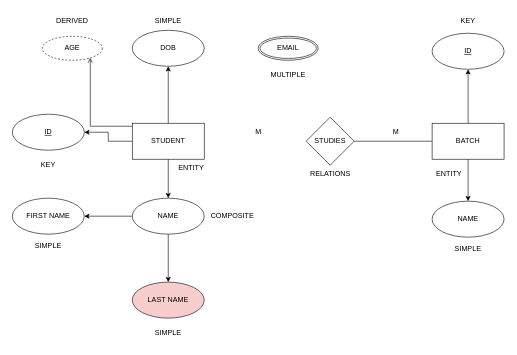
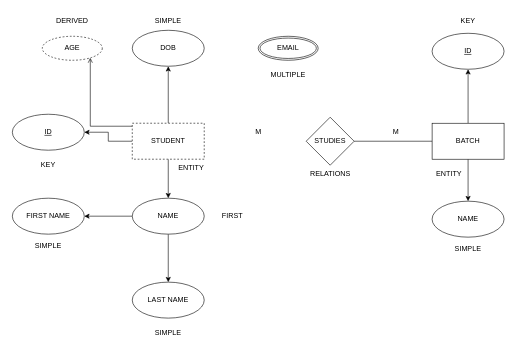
node "STUDENT": style solid -> dashed
node "COMPOSITE": label "COMPOSITE" -> "FIRST"
node "LAST NAME": fillcolor #f8cecc -> #ffffff
